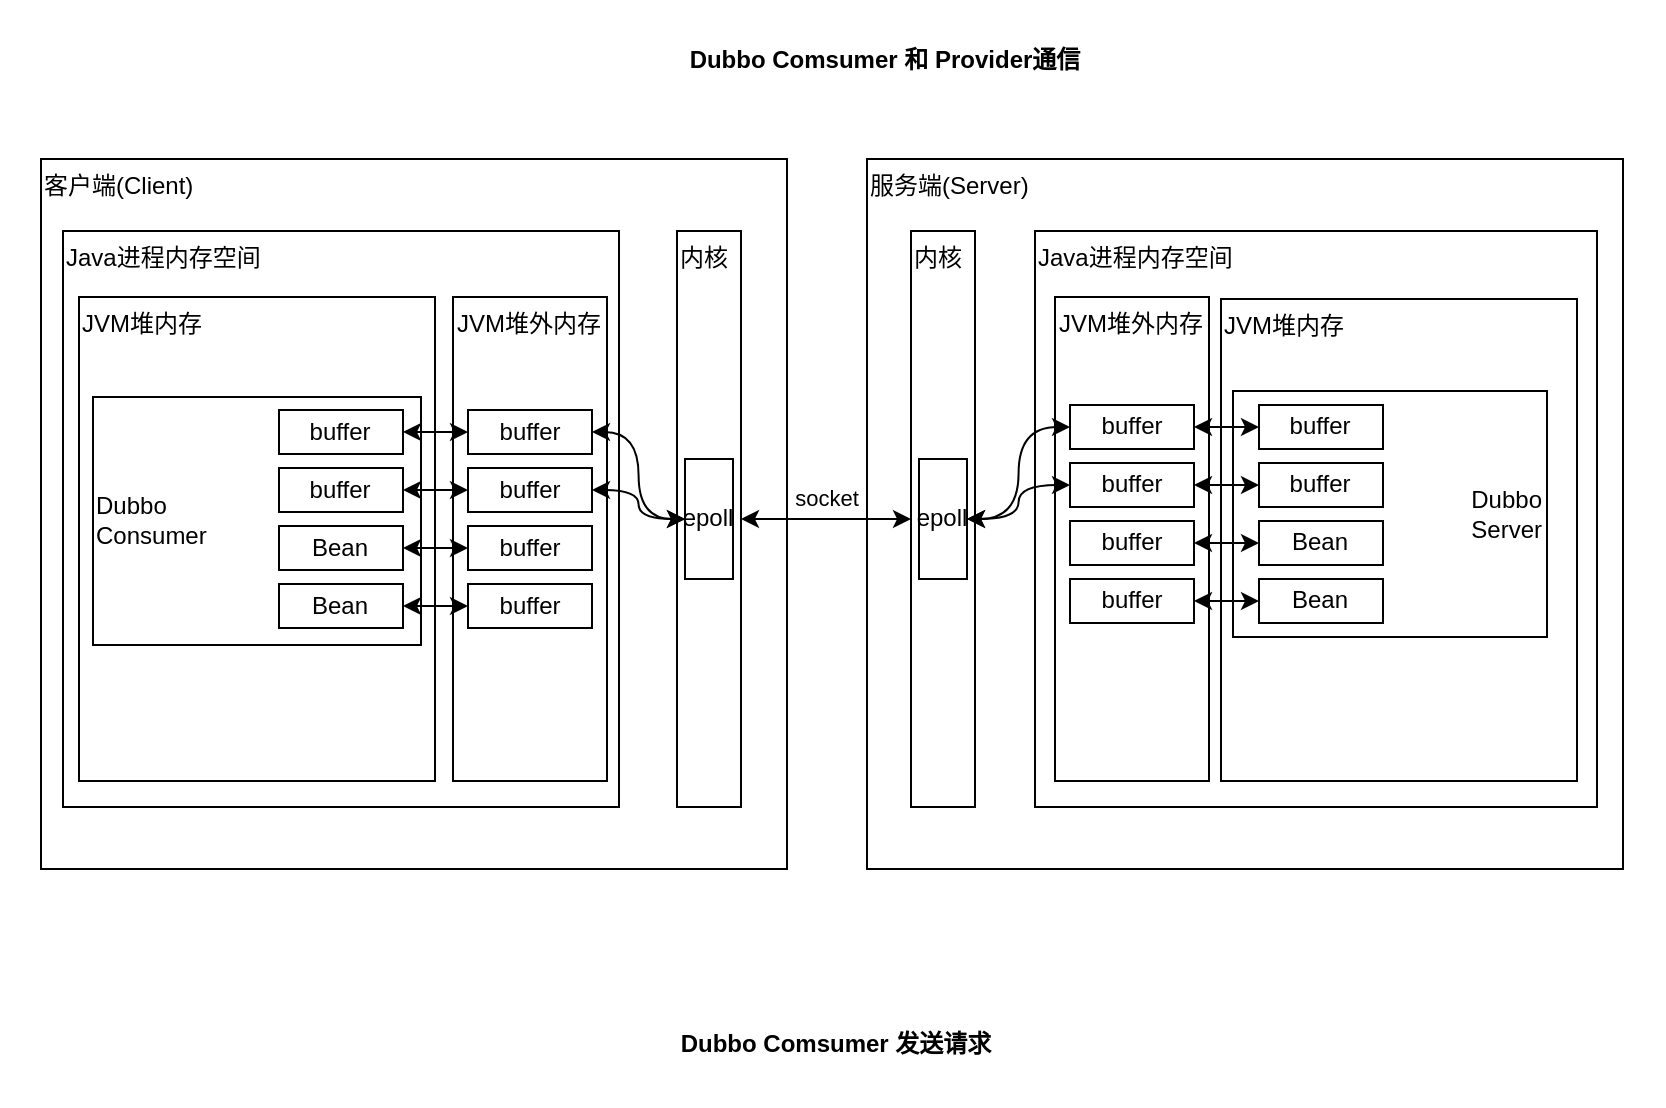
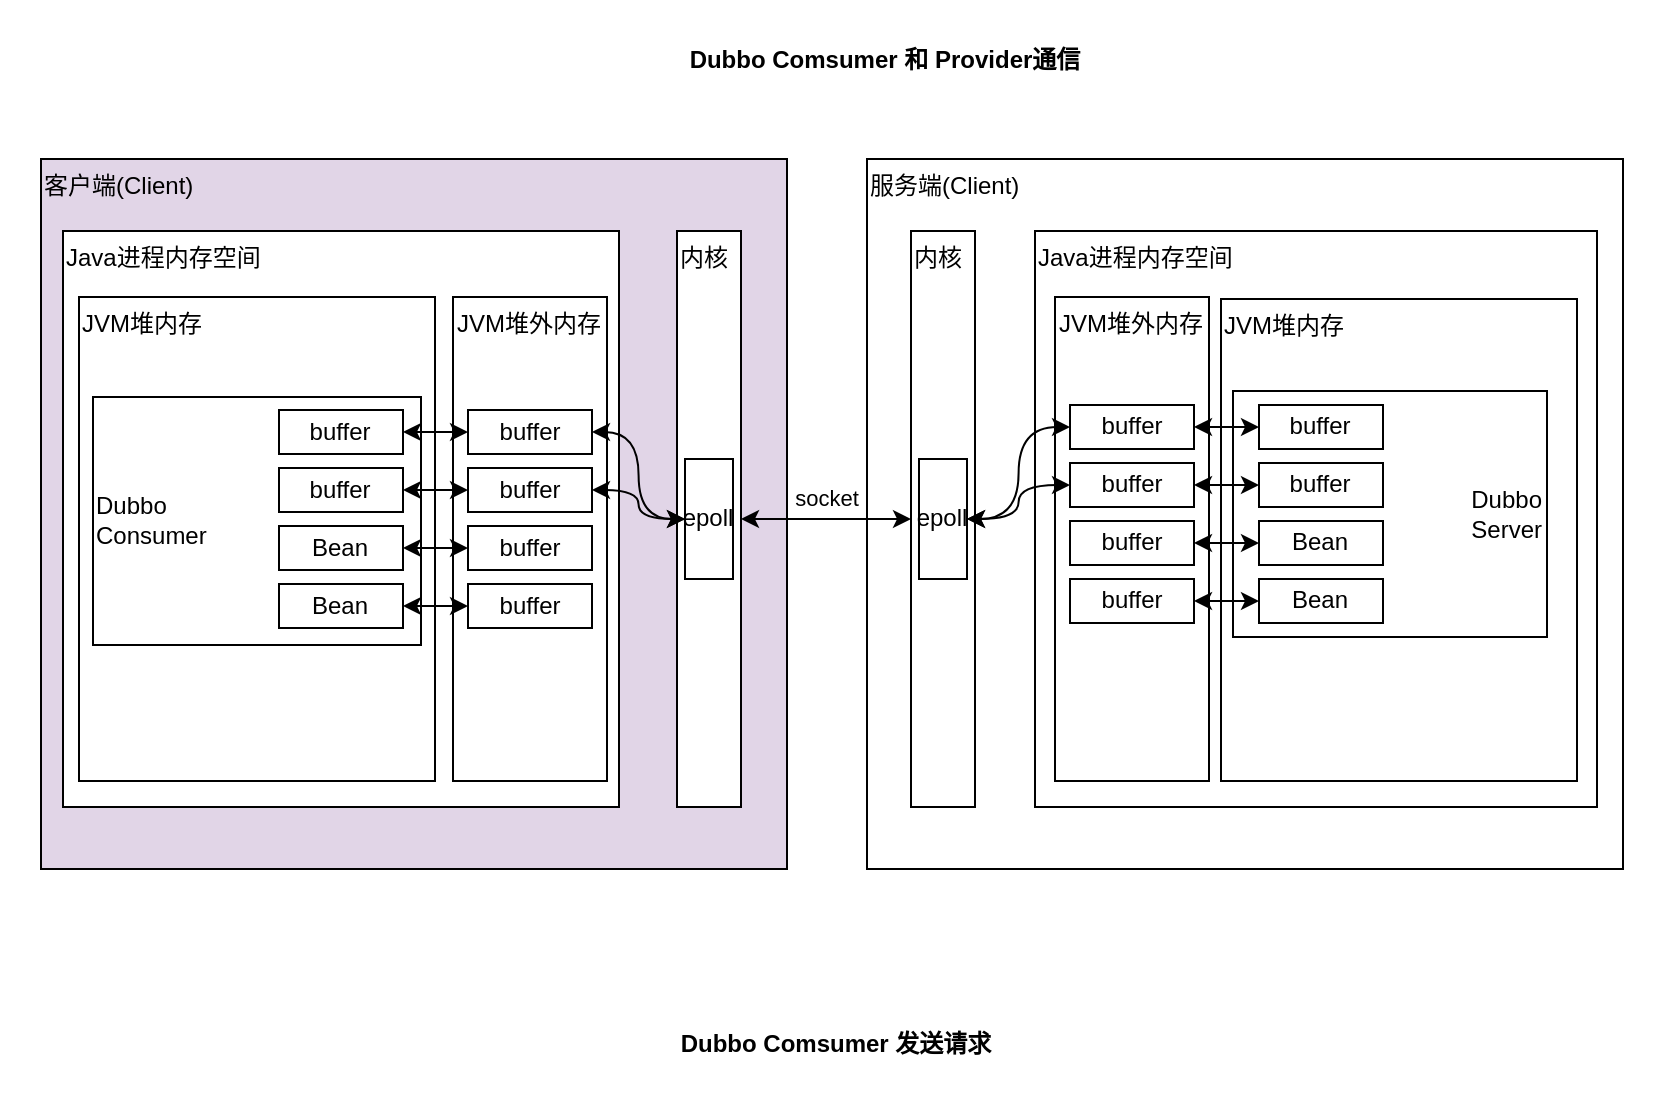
node "客户端(Client)": fillcolor #ffffff -> #e1d5e7
node "服务端(Server)": label "服务端(Server)" -> "服务端(Client)"
